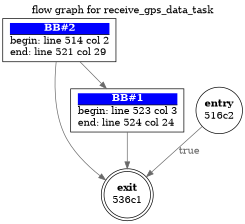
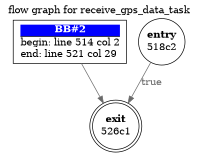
node "BB#1": removed
node "entry": text "516c2" -> "518c2"
node "exit": text "536c1" -> "526c1"
